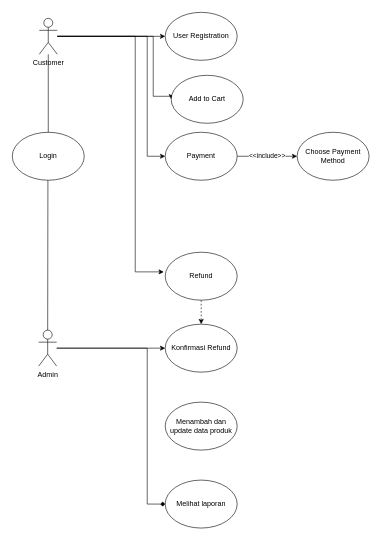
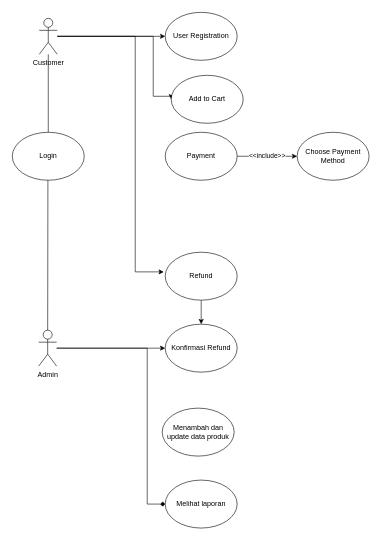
edge "Customer" -> "Payment": removed
edge "Refund" -> "Konfirmasi Refund": style dashed -> solid
node "Menambah dan update data produk": moved (201, 426) -> (198, 432)
